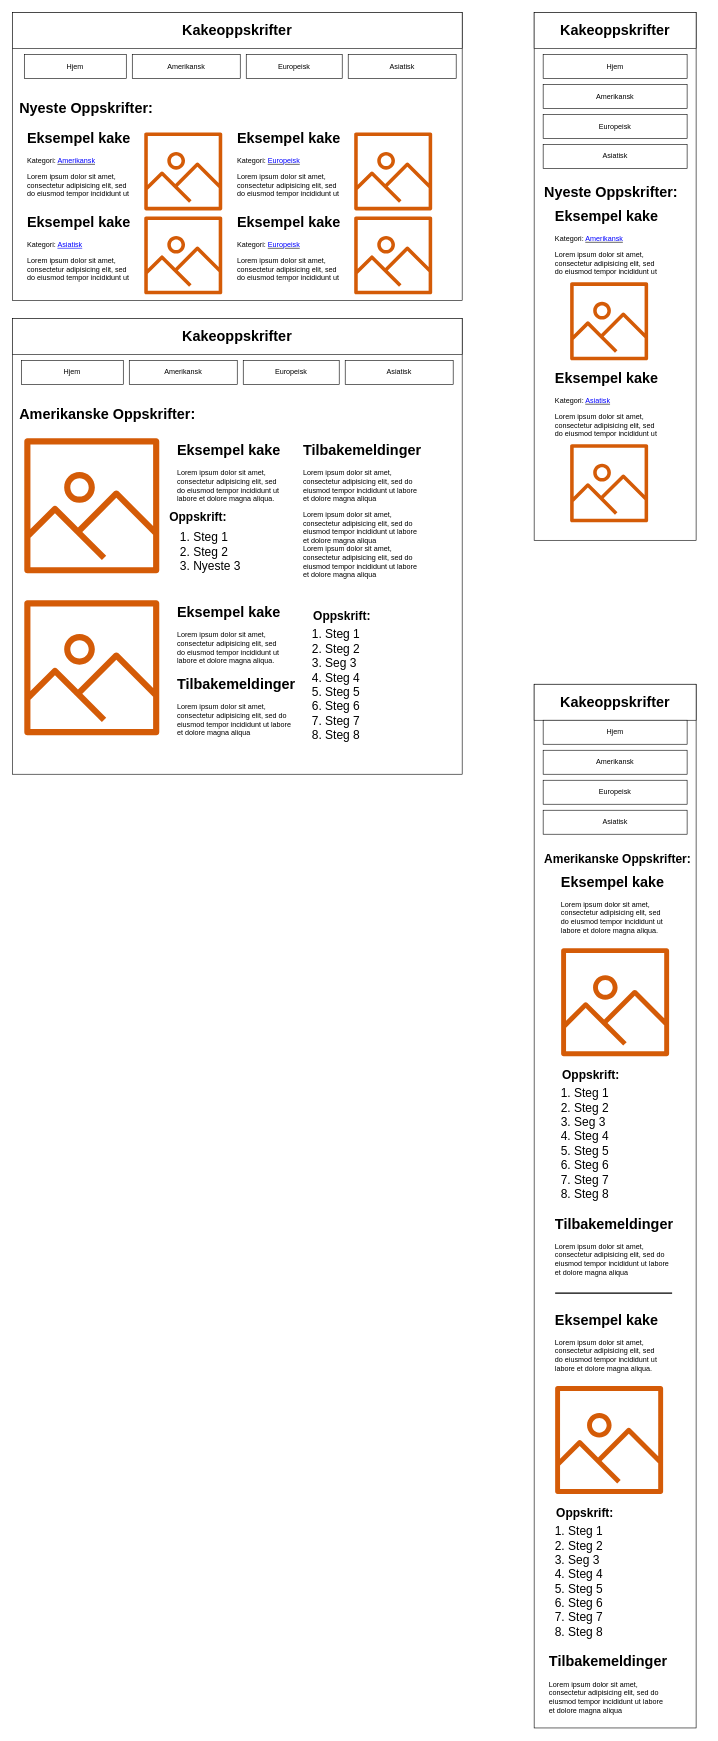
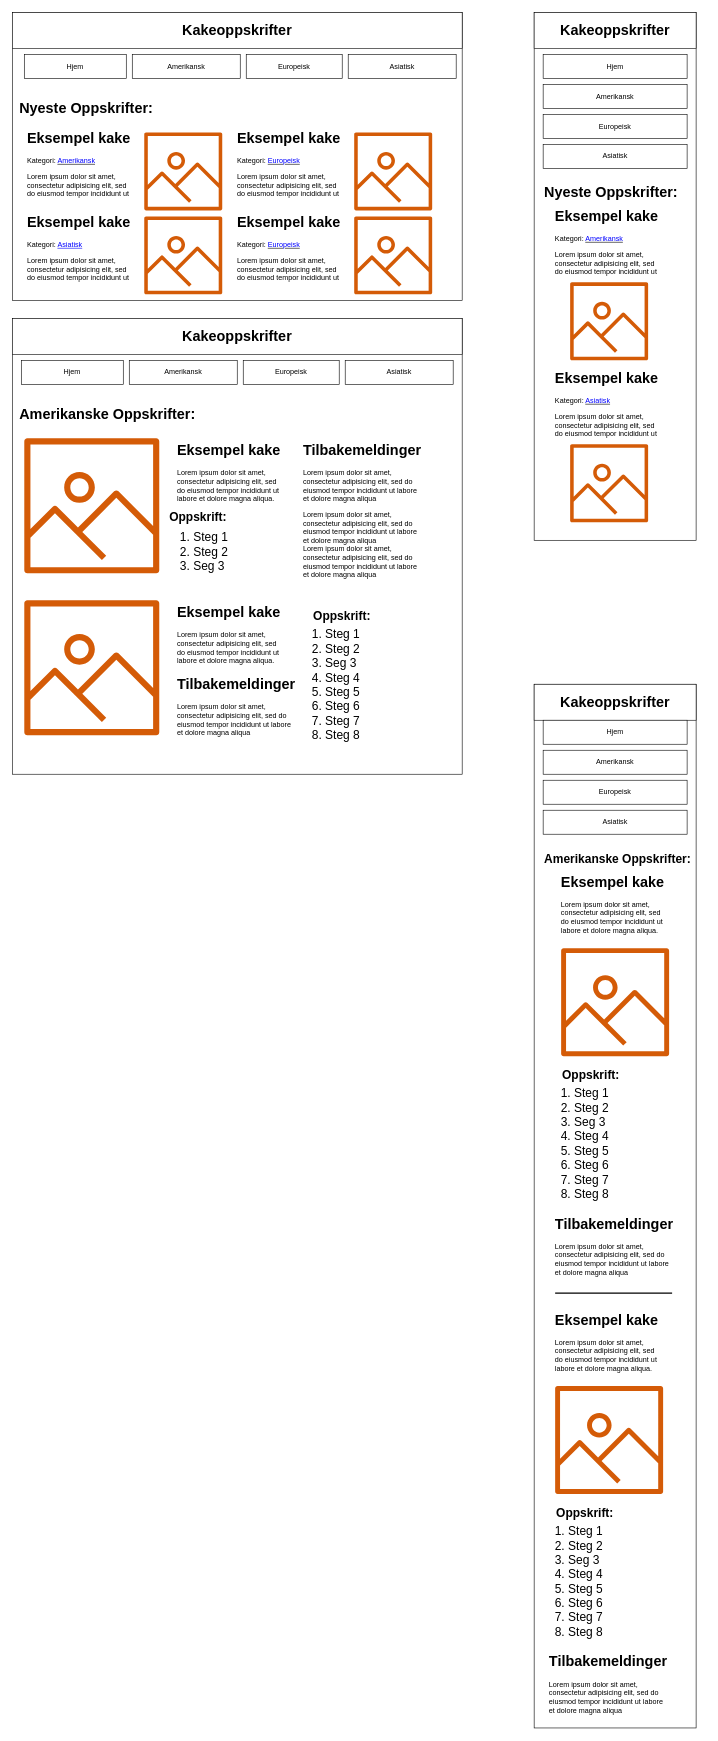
node "Steg 1 Steg 2 Nyeste 3": label "Steg 1 Steg 2 Nyeste 3" -> "Steg 1 Steg 2 Seg 3"
